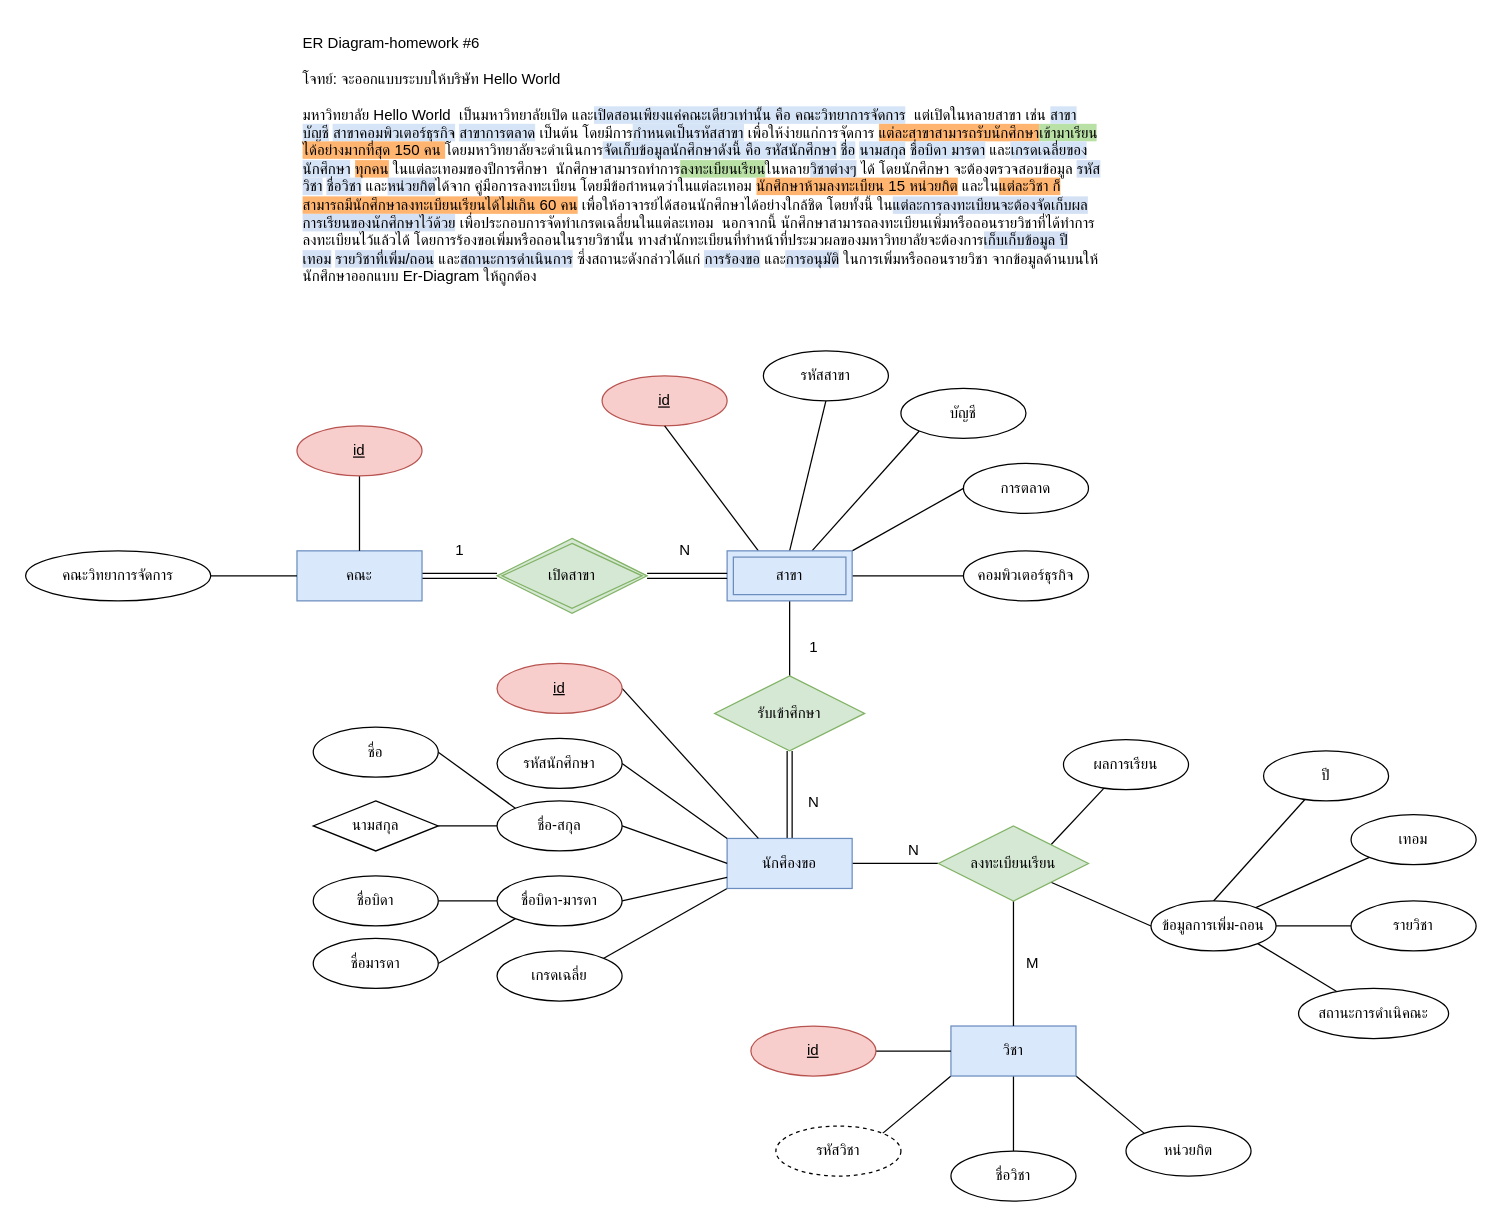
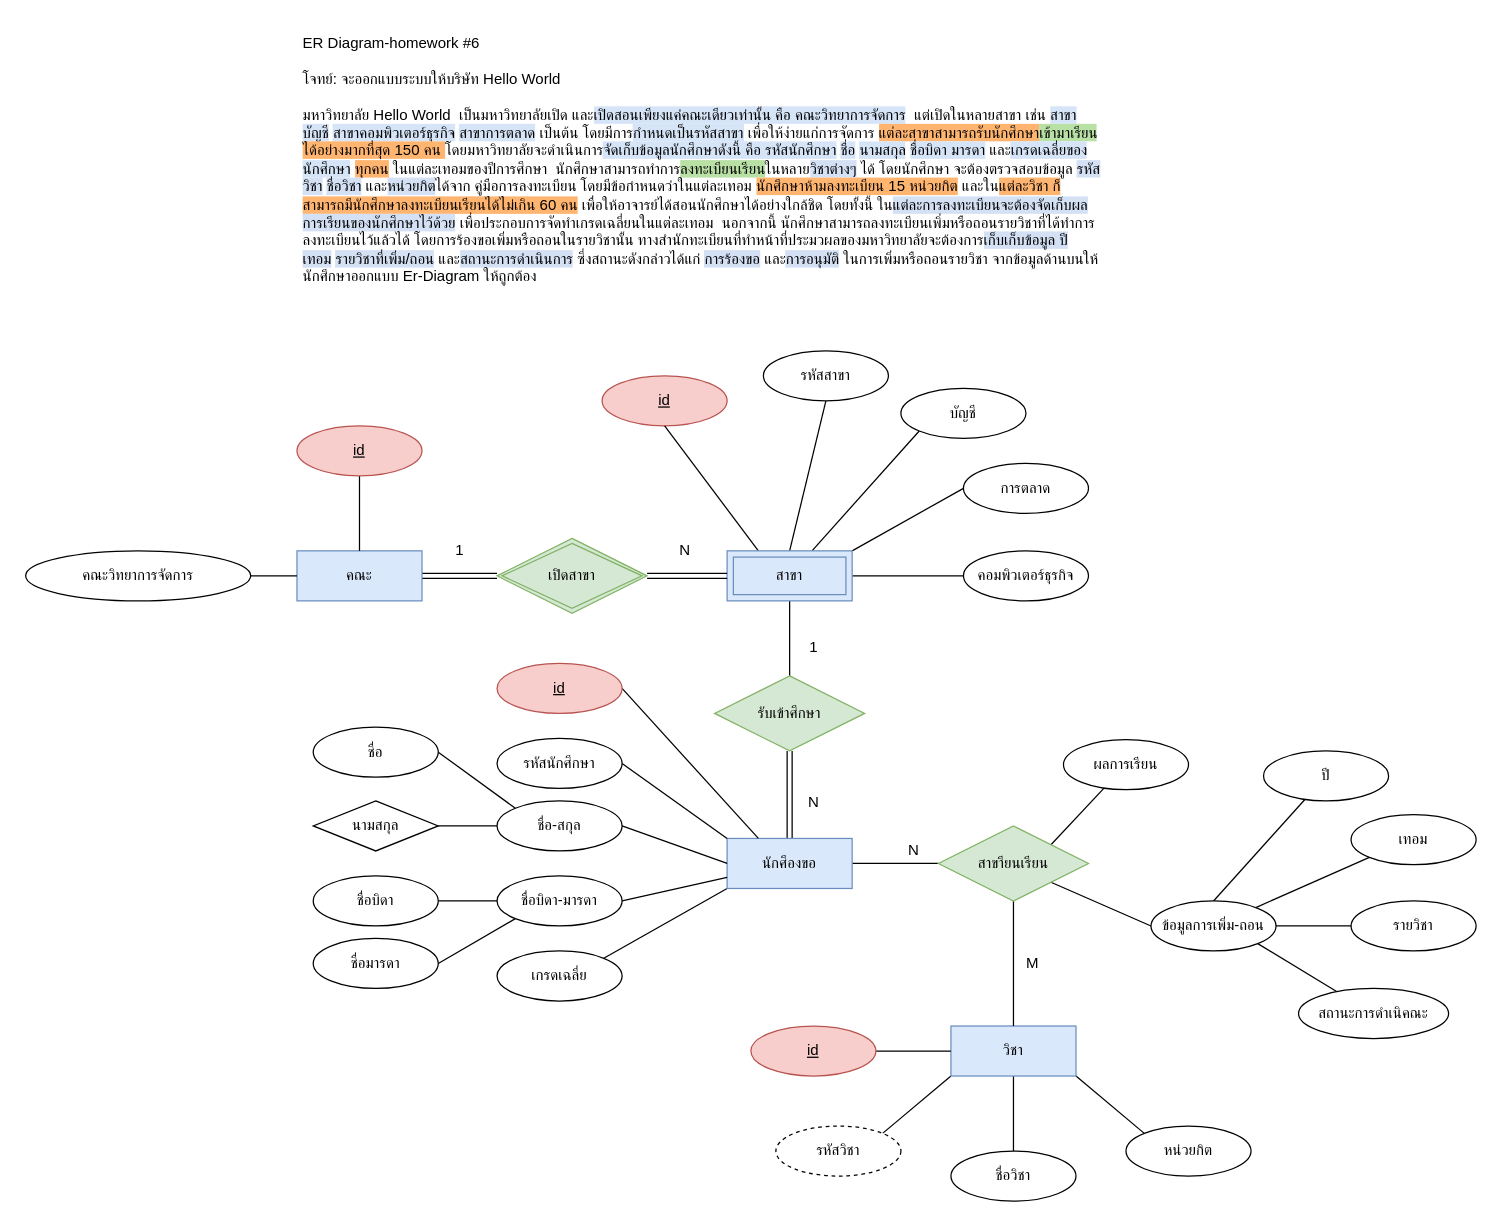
node "คณะวิทยาการจัดการ": size 185x50 -> 225x50
node "ลงทะเบียนเรียน": label "ลงทะเบียนเรียน" -> "สาขาียนเรียน"
